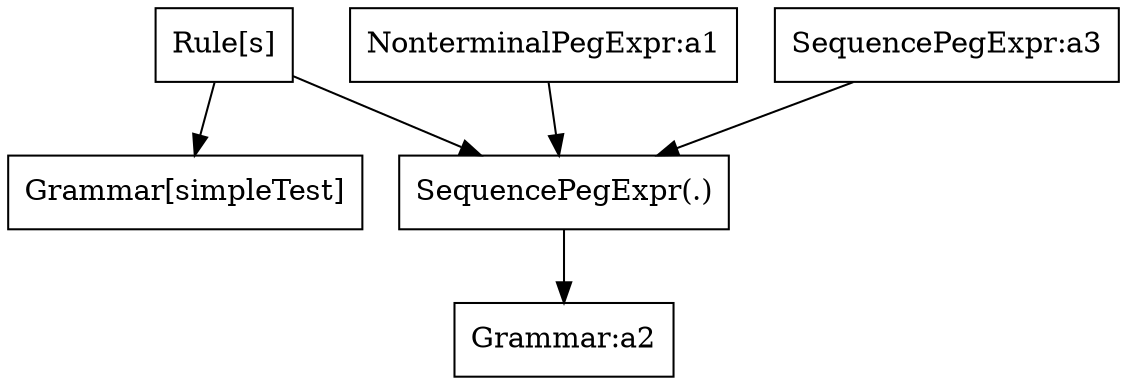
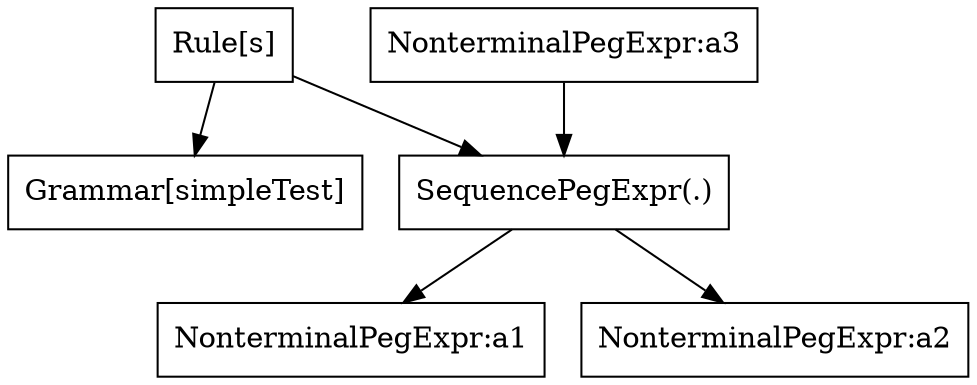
node "SequencePegExpr:a3": label "SequencePegExpr:a3" -> "NonterminalPegExpr:a3"
edge "NonterminalPegExpr:a1" -> "SequencePegExpr(.)": reversed
node "Grammar:a2": label "Grammar:a2" -> "NonterminalPegExpr:a2"
